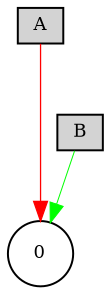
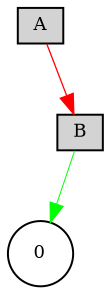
edge "A" -> "0": now "A" -> "B"
